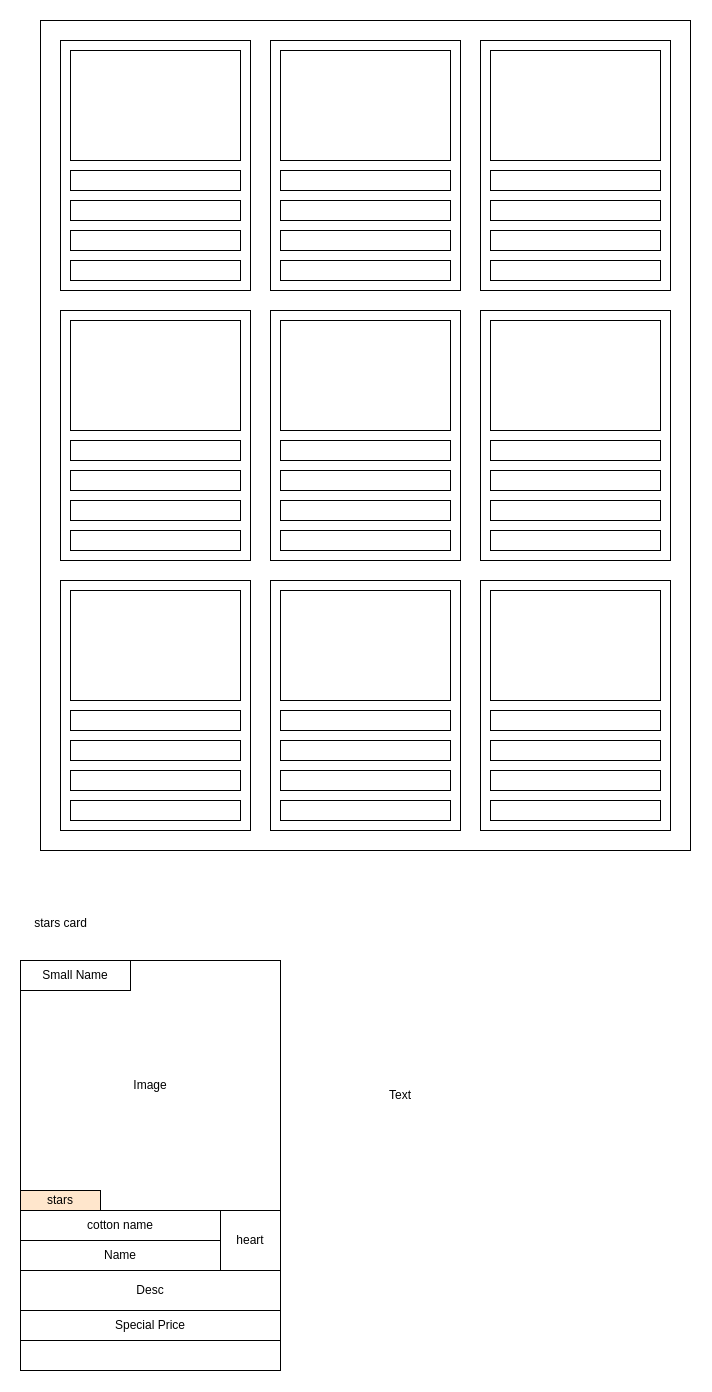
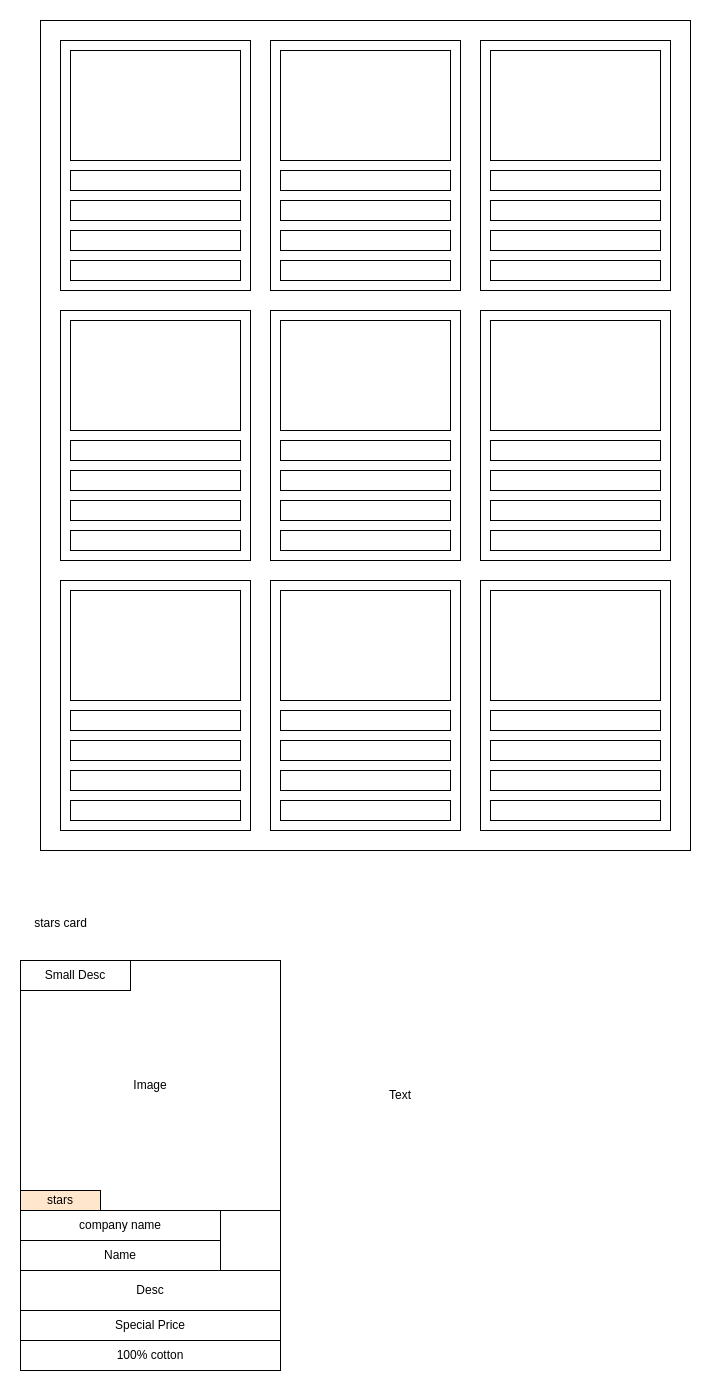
node "Small Name": label "Small Name" -> "Small Desc"
node "cotton name": label "cotton name" -> "company name"
node "heart": removed
node "100% cotton": added
